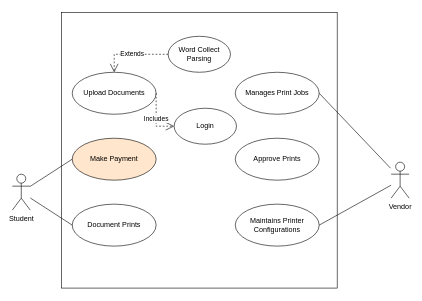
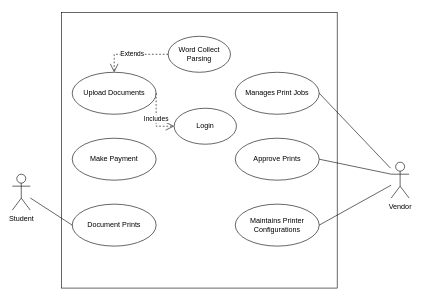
node "Make Payment": fillcolor #ffe6cc -> #ffffff
edge "Approve Prints" -- "Vendor": added
edge "Make Payment" -- "Student": removed
